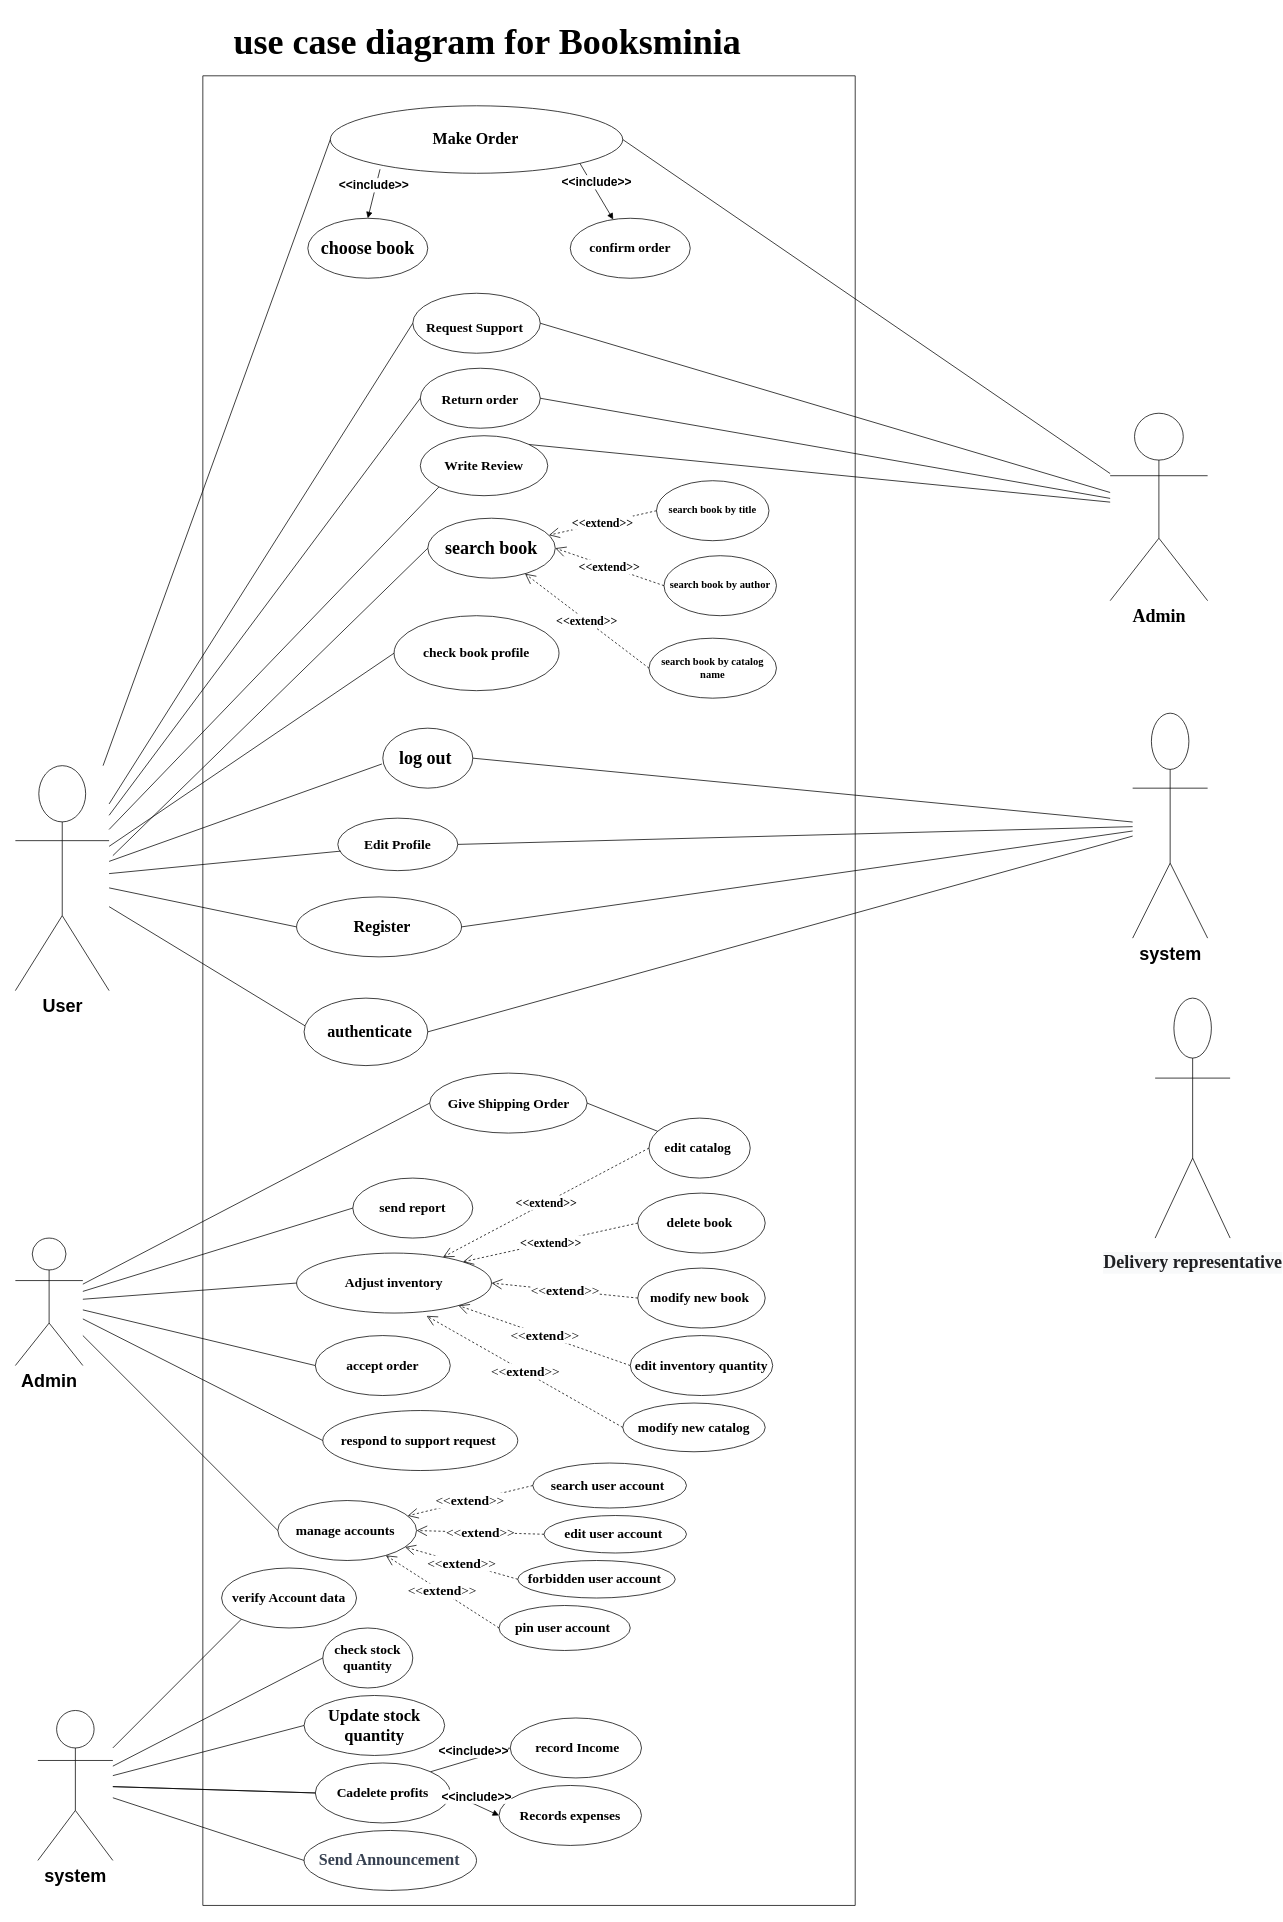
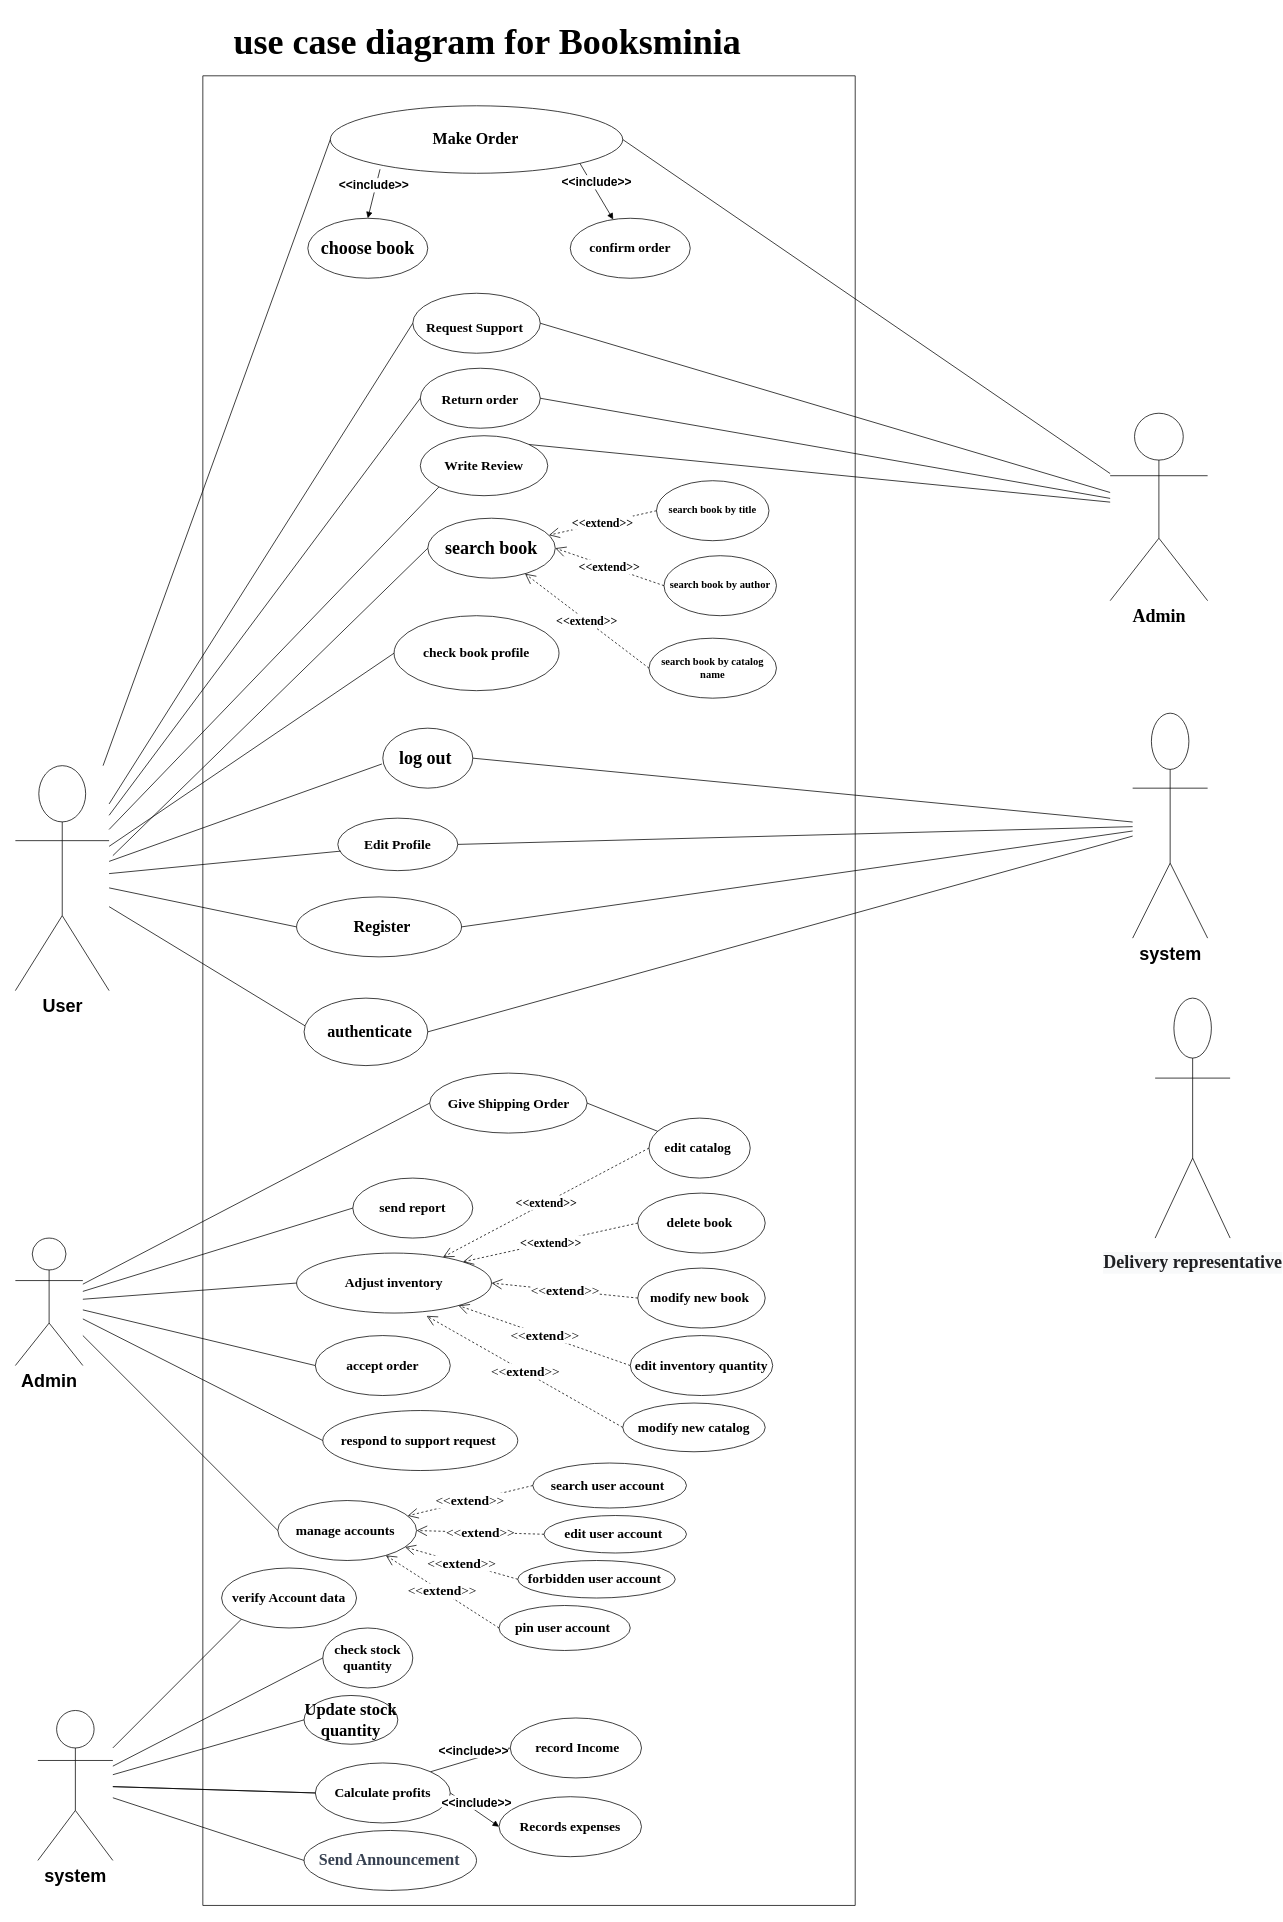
node "Update stock quantity": size 141x60 -> 94x49
node "Cadelete profits": label "Cadelete profits" -> "Calculate profits"
node "Records expenses": moved (570, 1815) -> (570, 1827)
